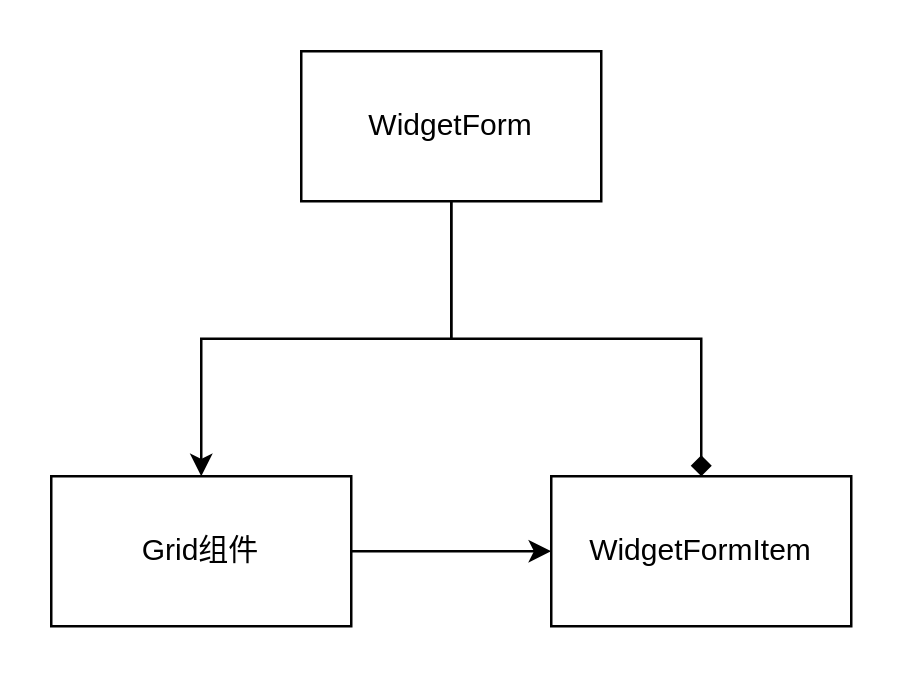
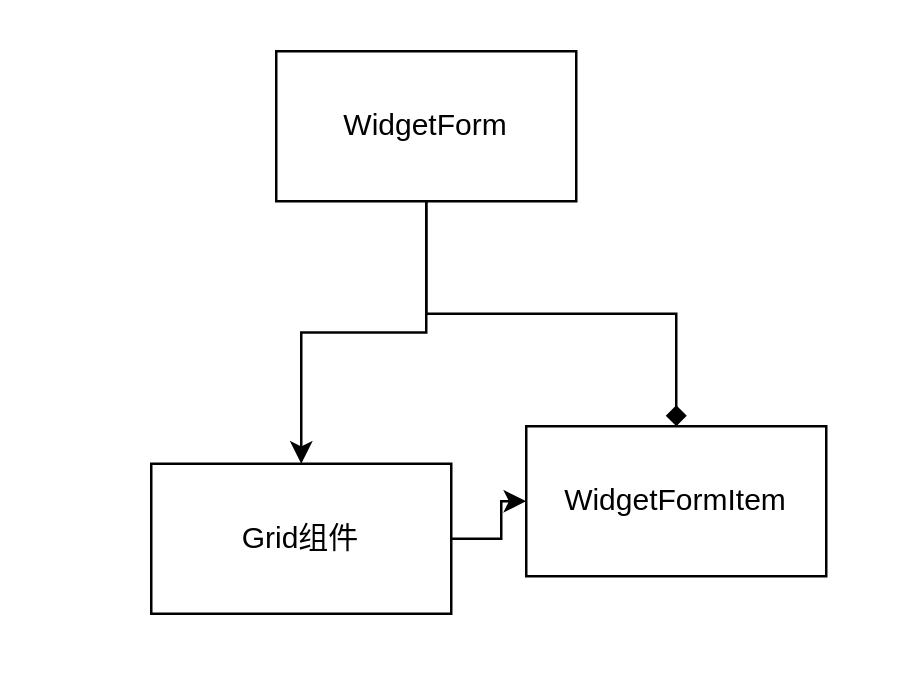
node "WidgetForm": moved (451, 126) -> (426, 126)
node "Grid组件": moved (201, 551) -> (301, 539)
node "WidgetFormItem": moved (701, 551) -> (676, 501)
